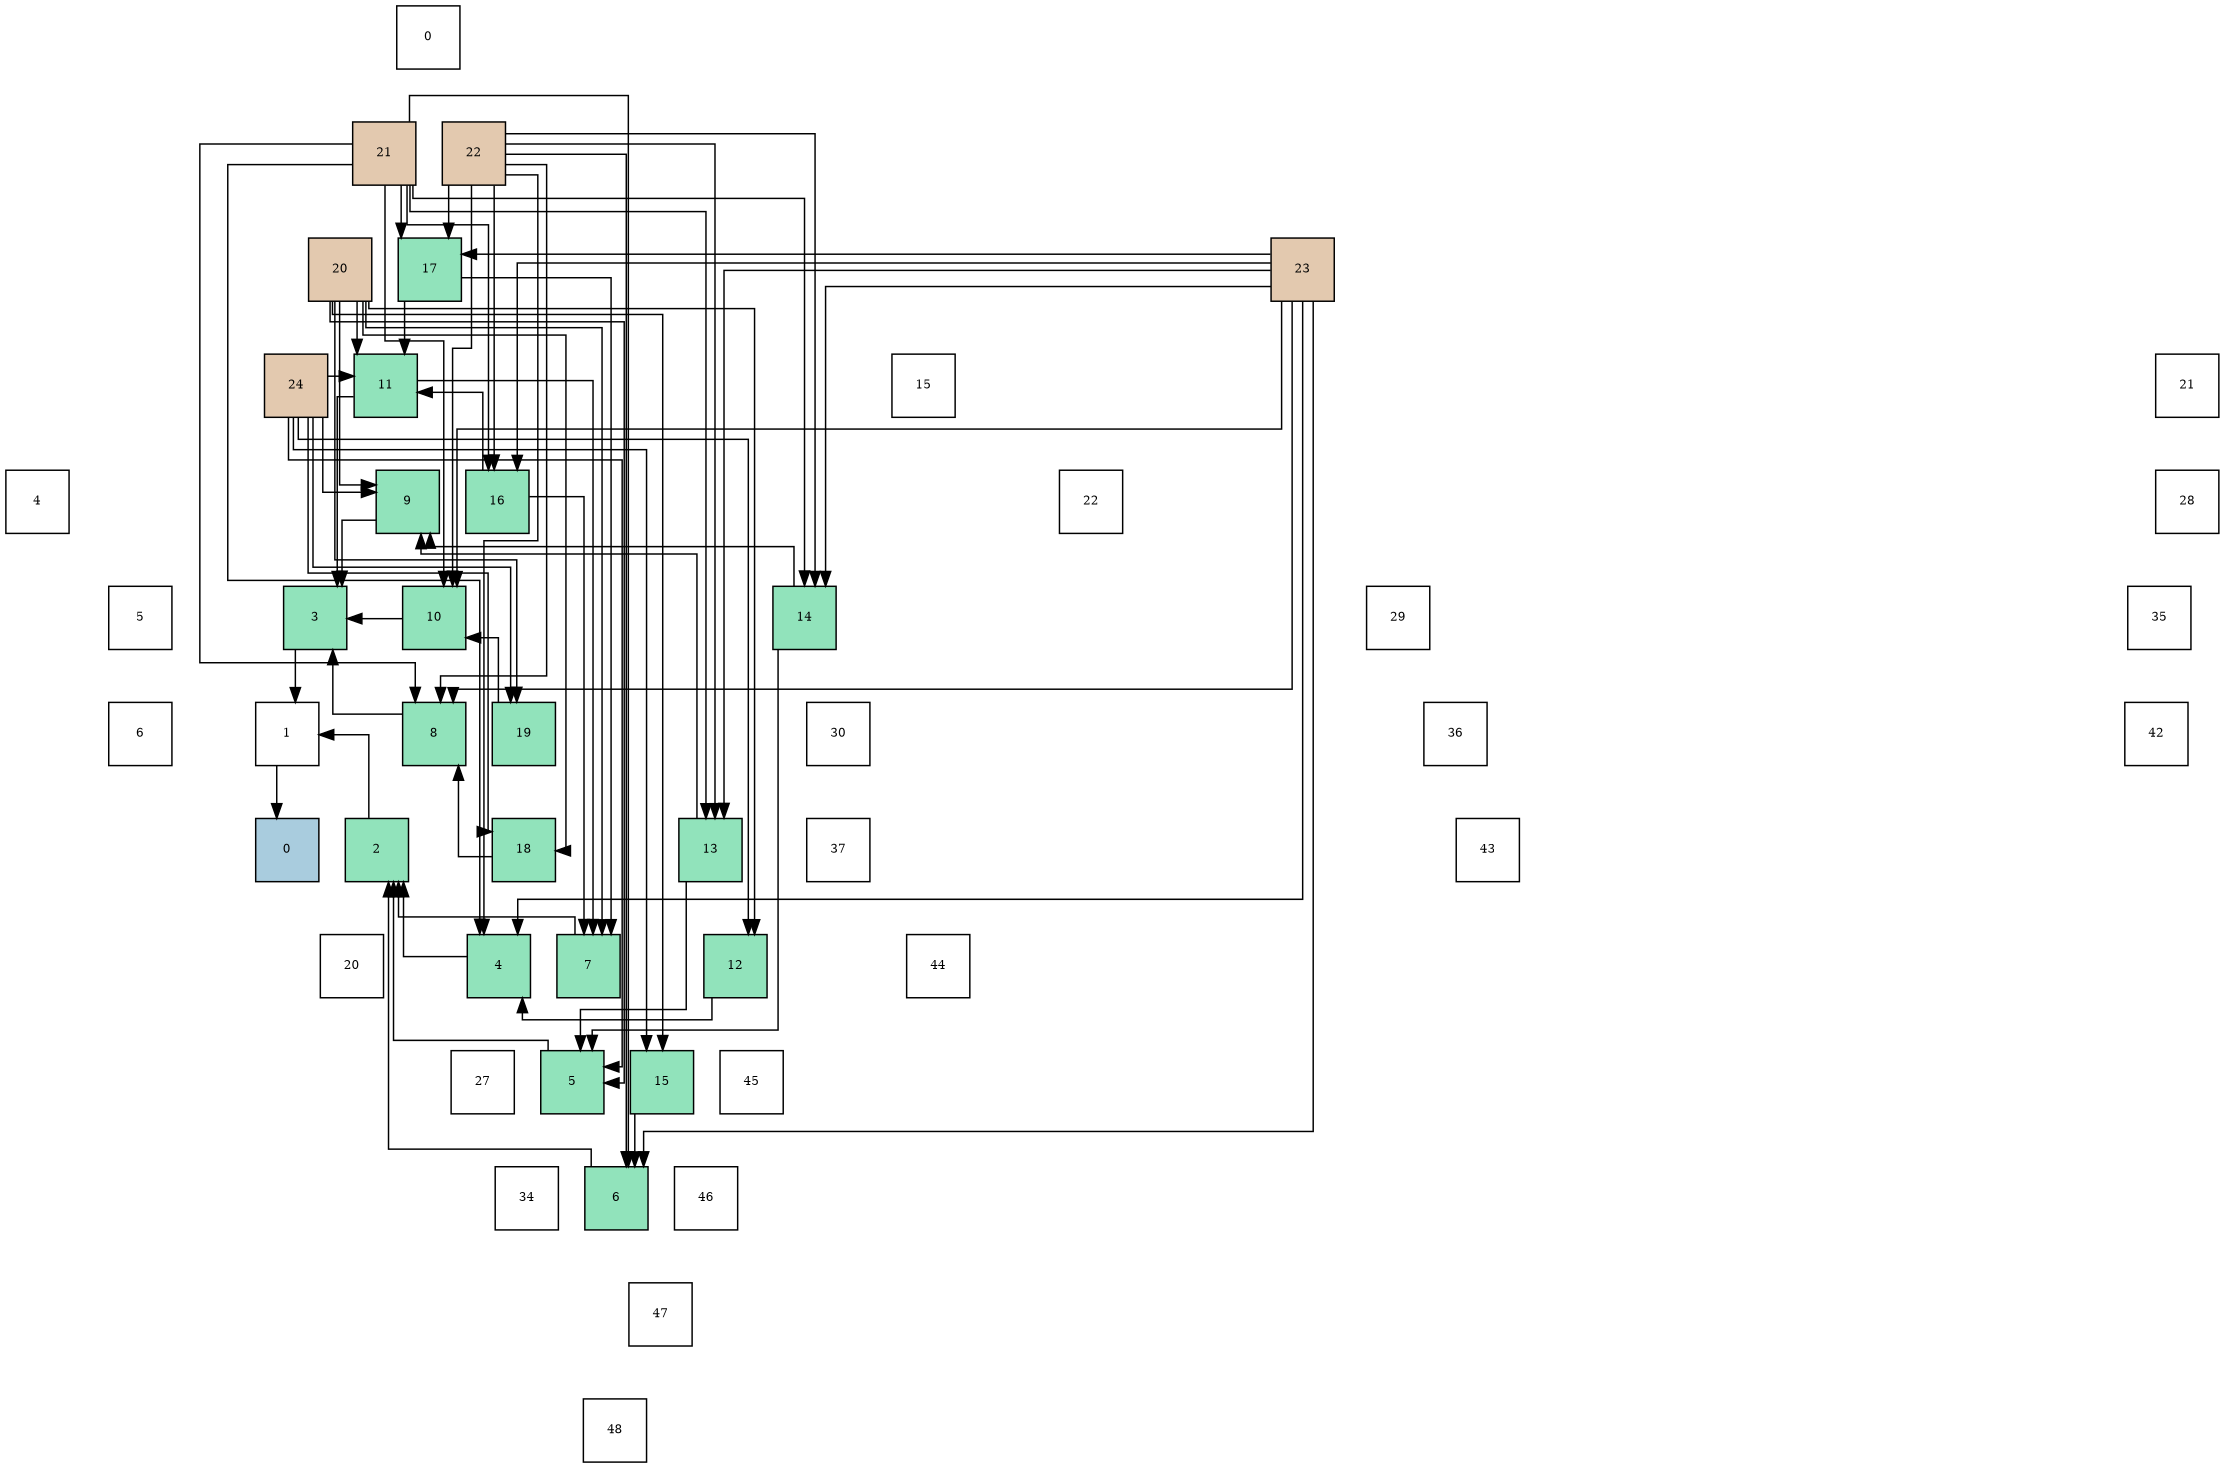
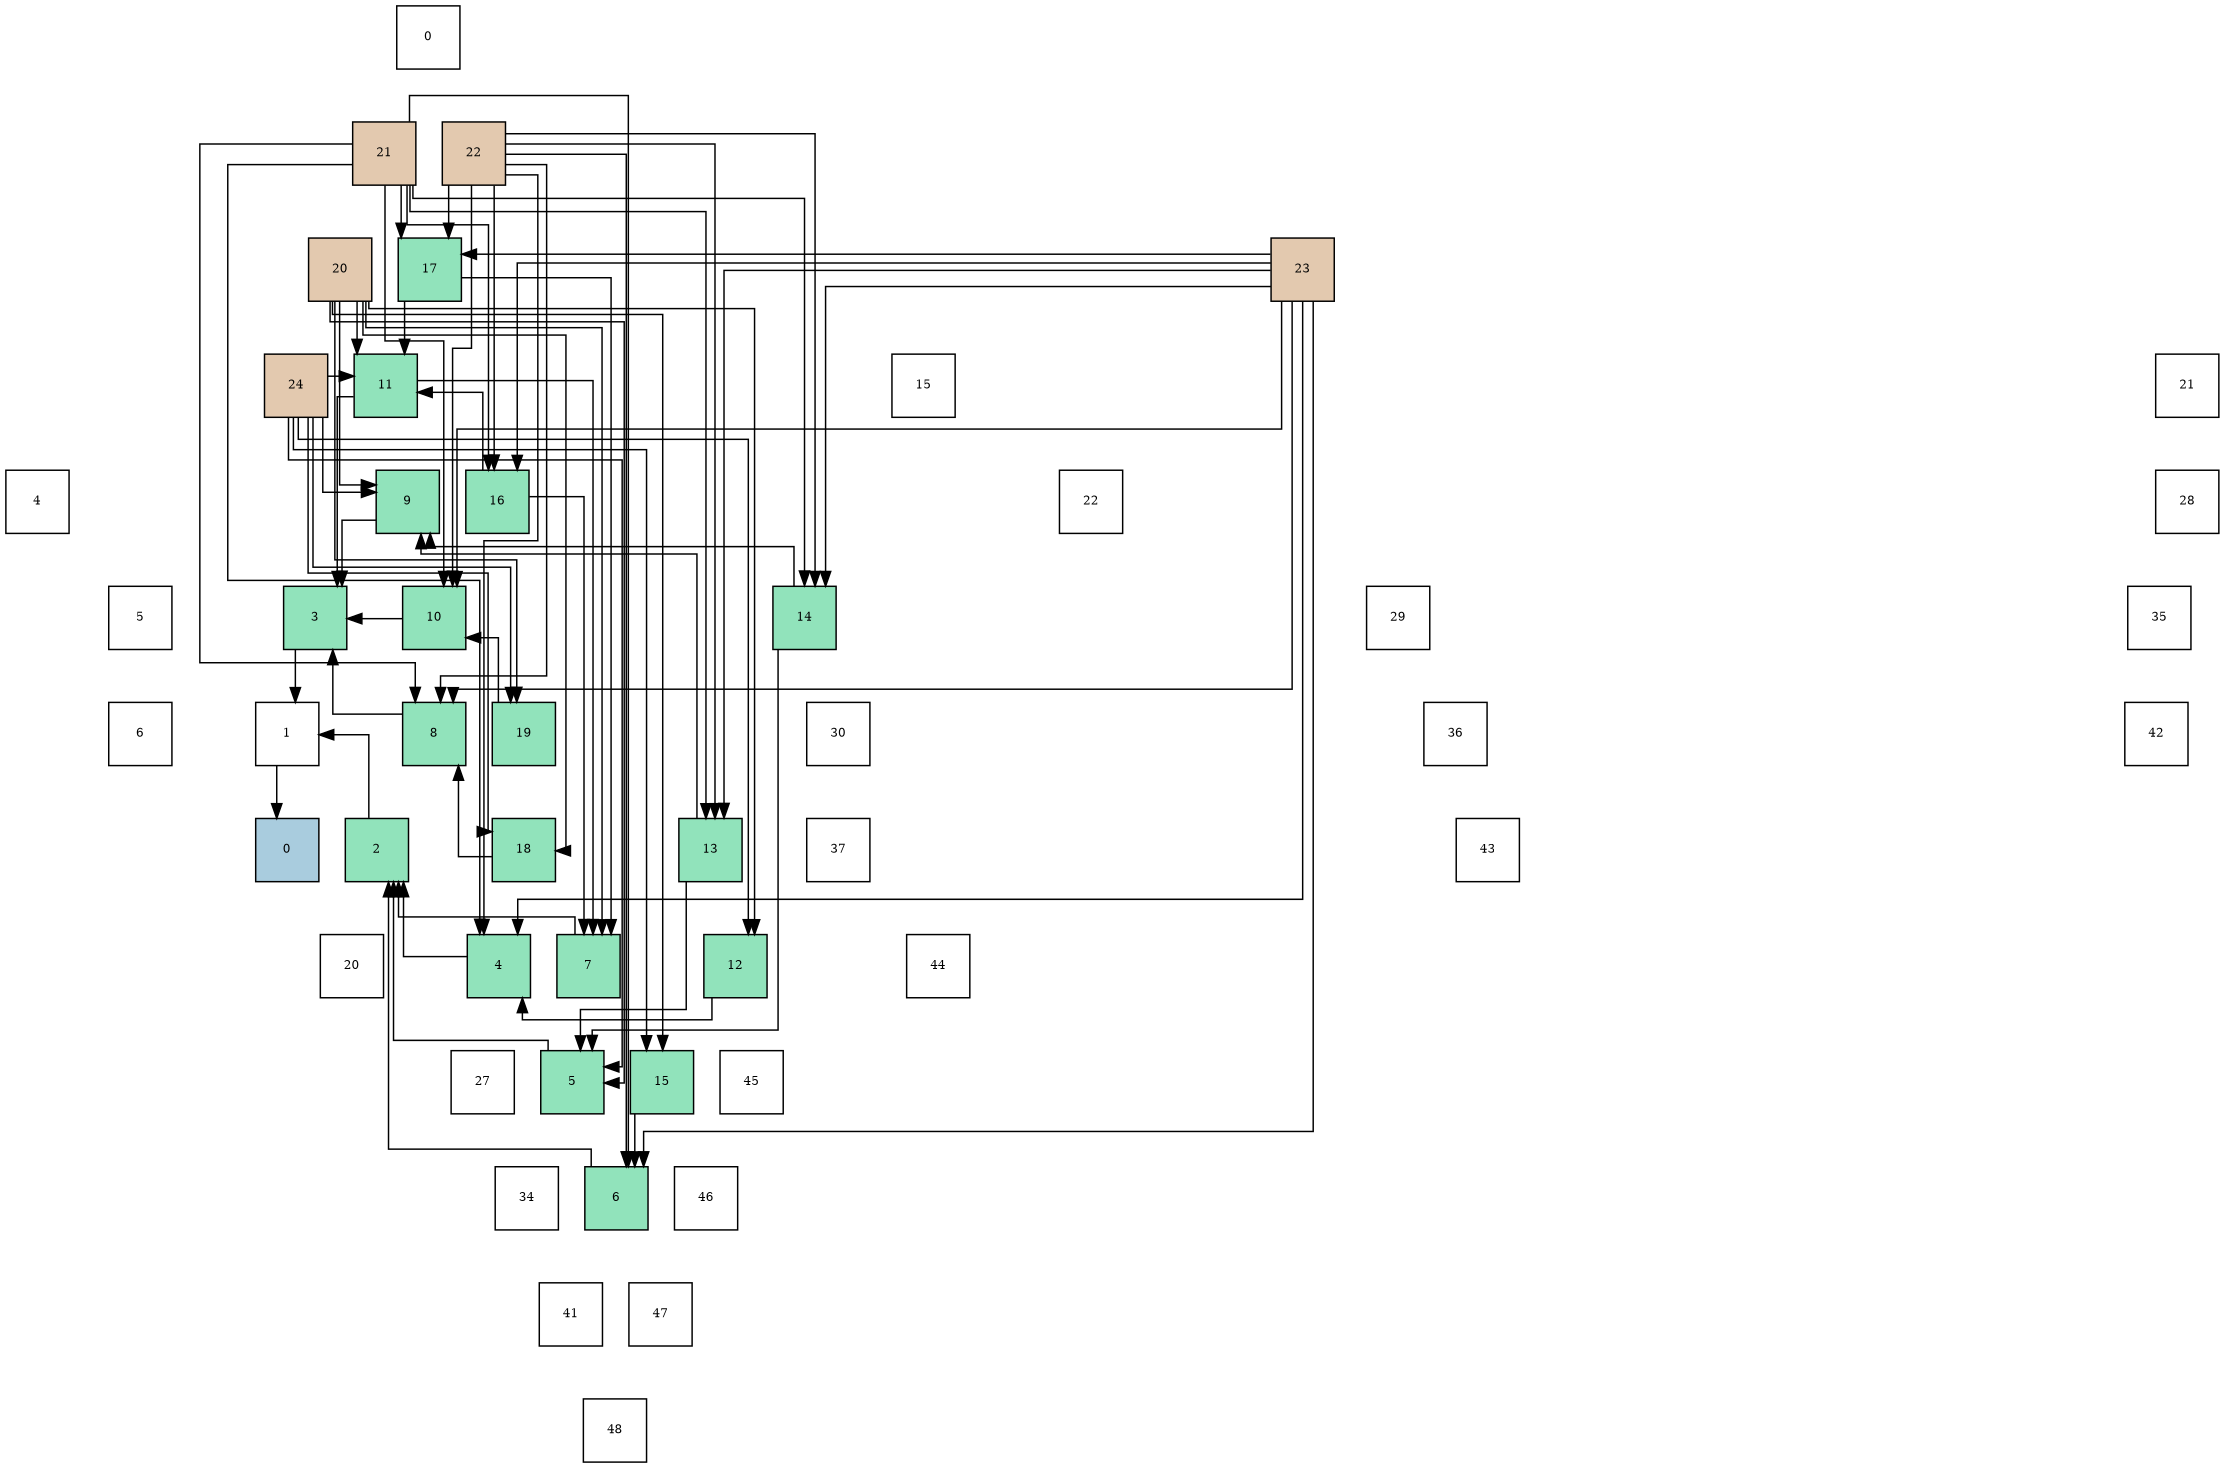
node "41": added
